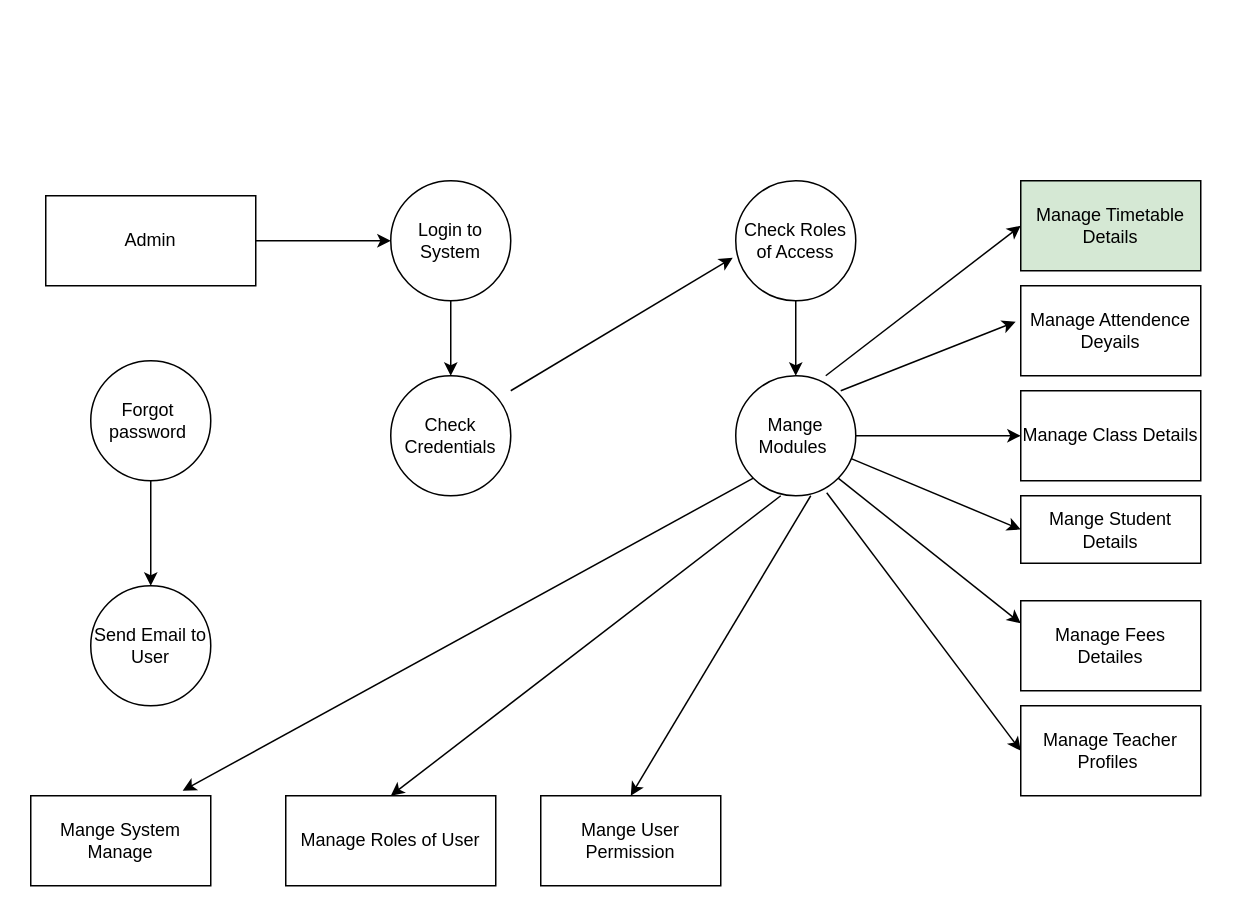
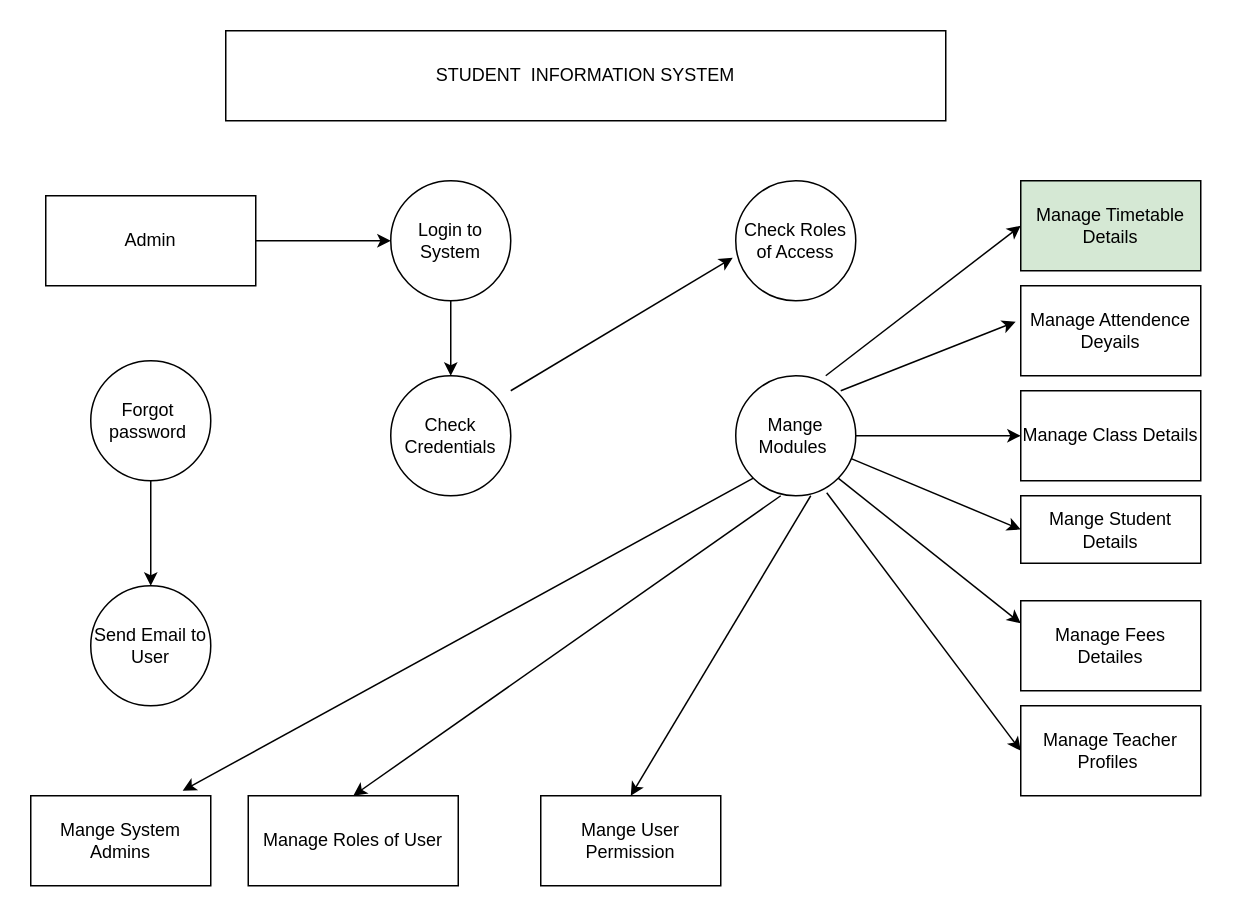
node "STUDENT INFORMATION SYSTEM": added
edge "Check Roles of Access" -> "Mange Modules": removed
node "Mange System Manage": label "Mange System Manage" -> "Mange System Admins"
node "Manage Roles of User": moved (391, 841) -> (353, 841)
